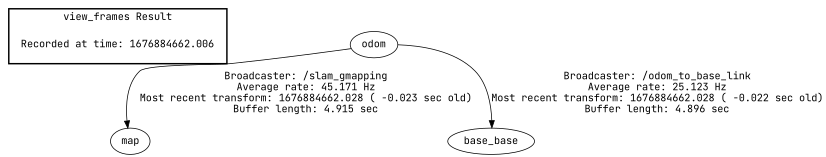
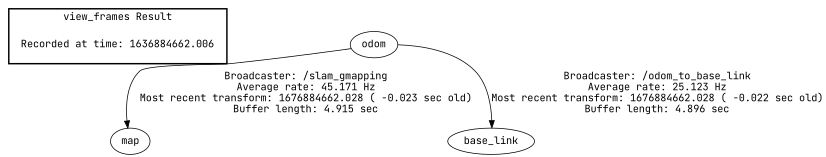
node "Recorded at time: 1676884662.006": label "Recorded at time: 1676884662.006" -> "Recorded at time: 1636884662.006"
node "base_base": label "base_base" -> "base_link"
